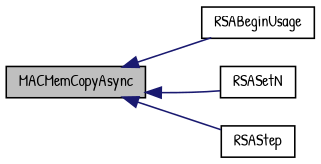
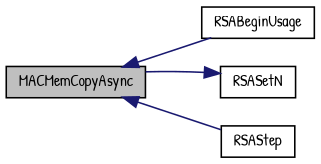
edge "RSASetN" -> "MACMemCopyAsync": reversed
